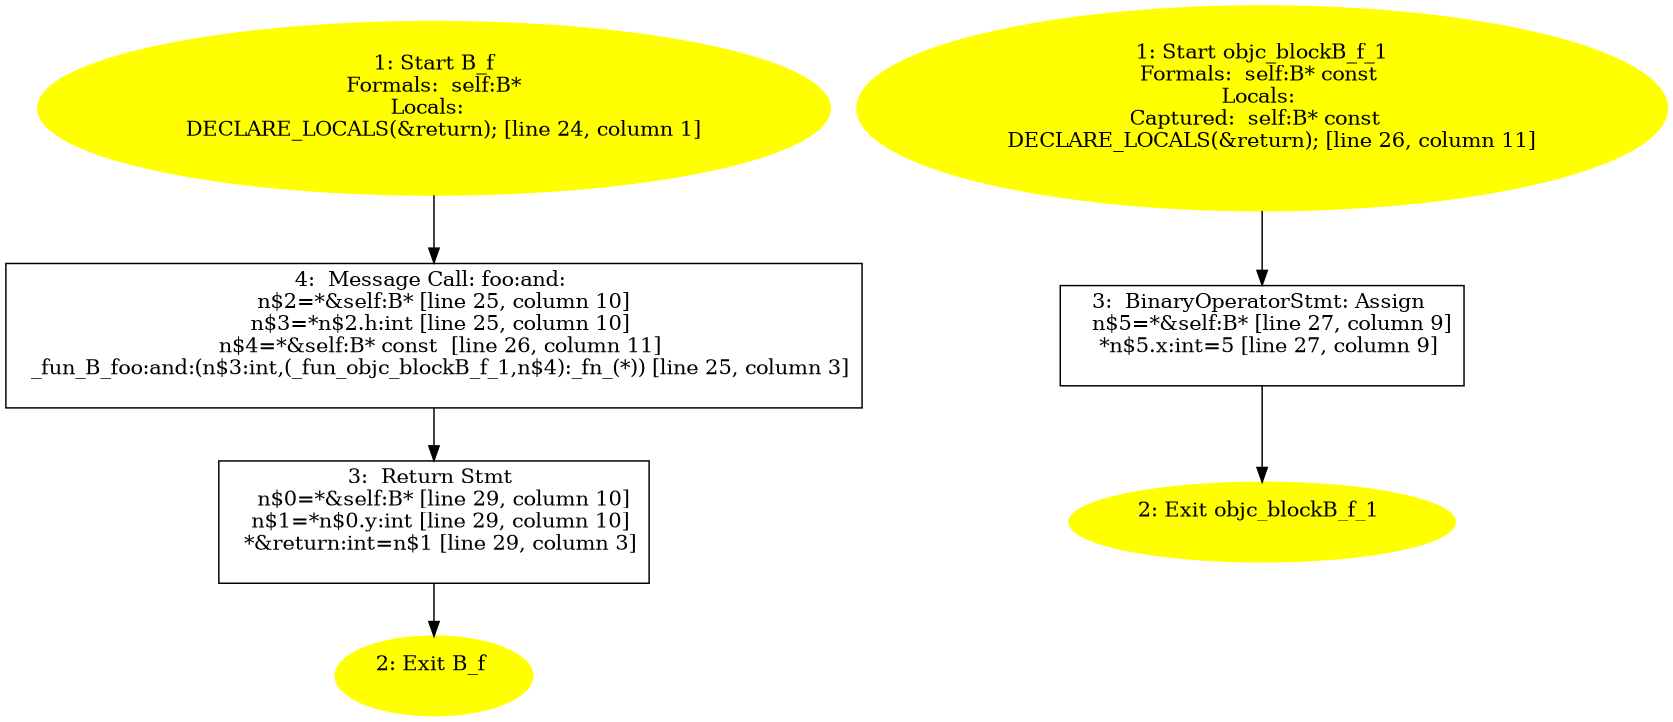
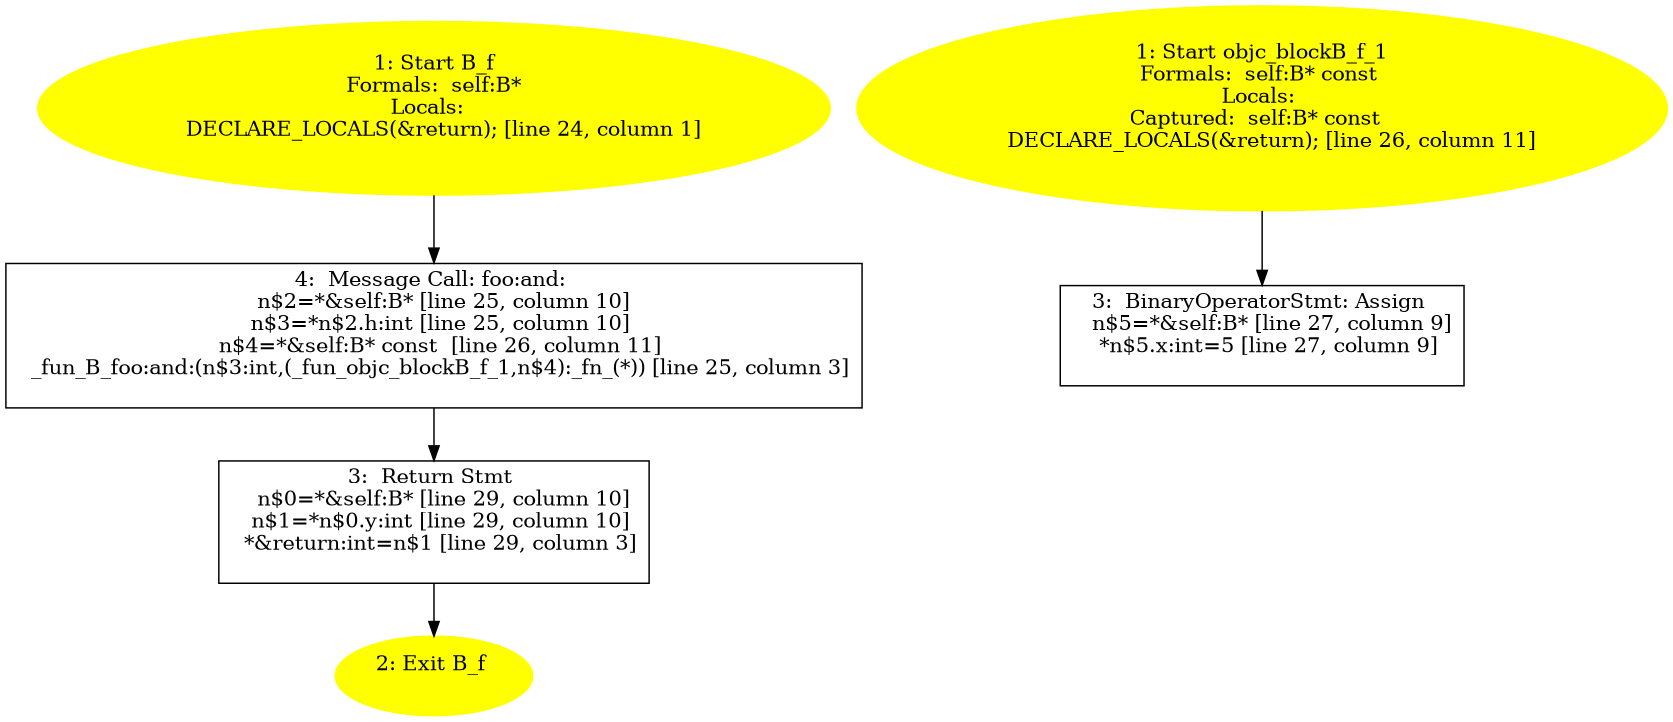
node "2: Exit objc_blockB_f_1": removed
